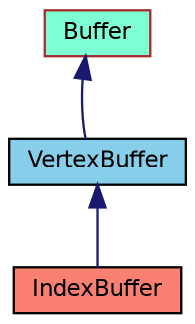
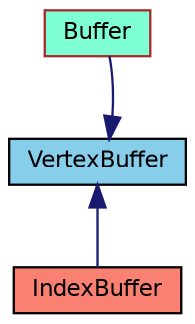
edge "VertexBuffer" -> "Buffer": reversed
